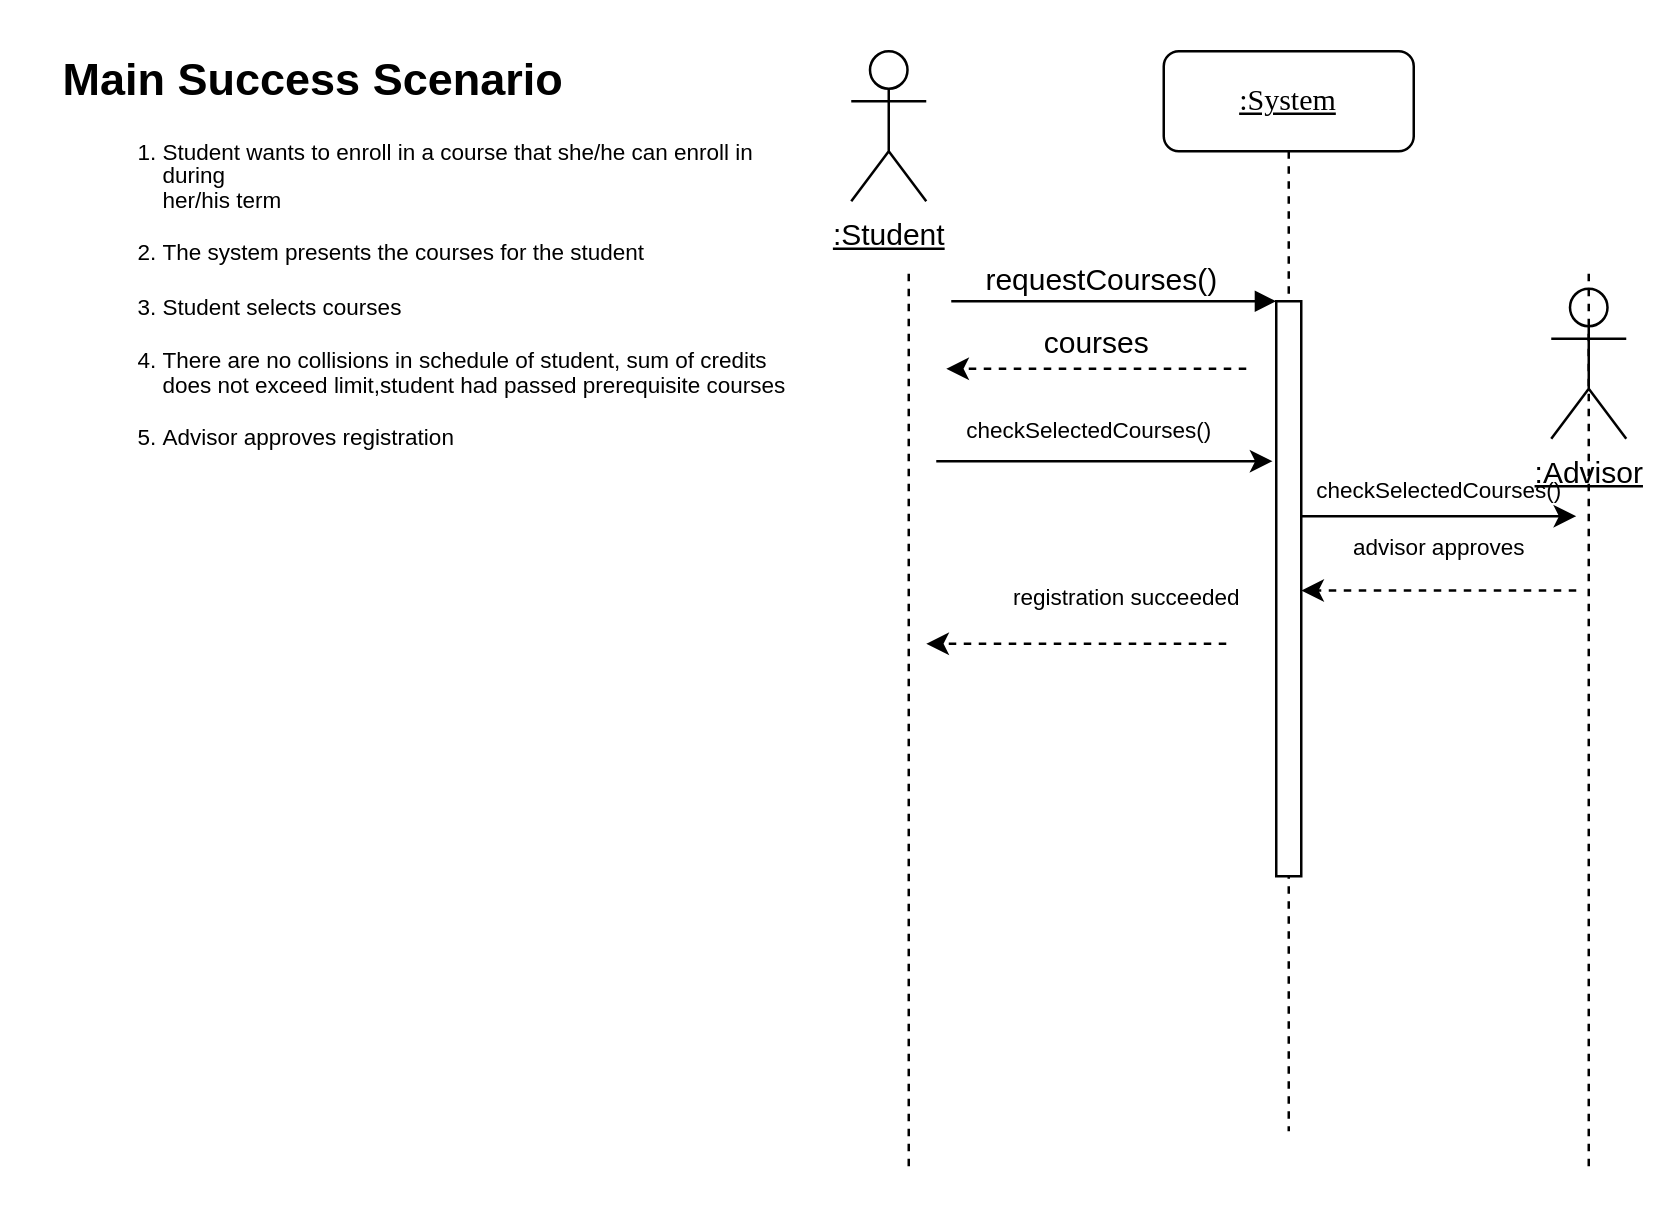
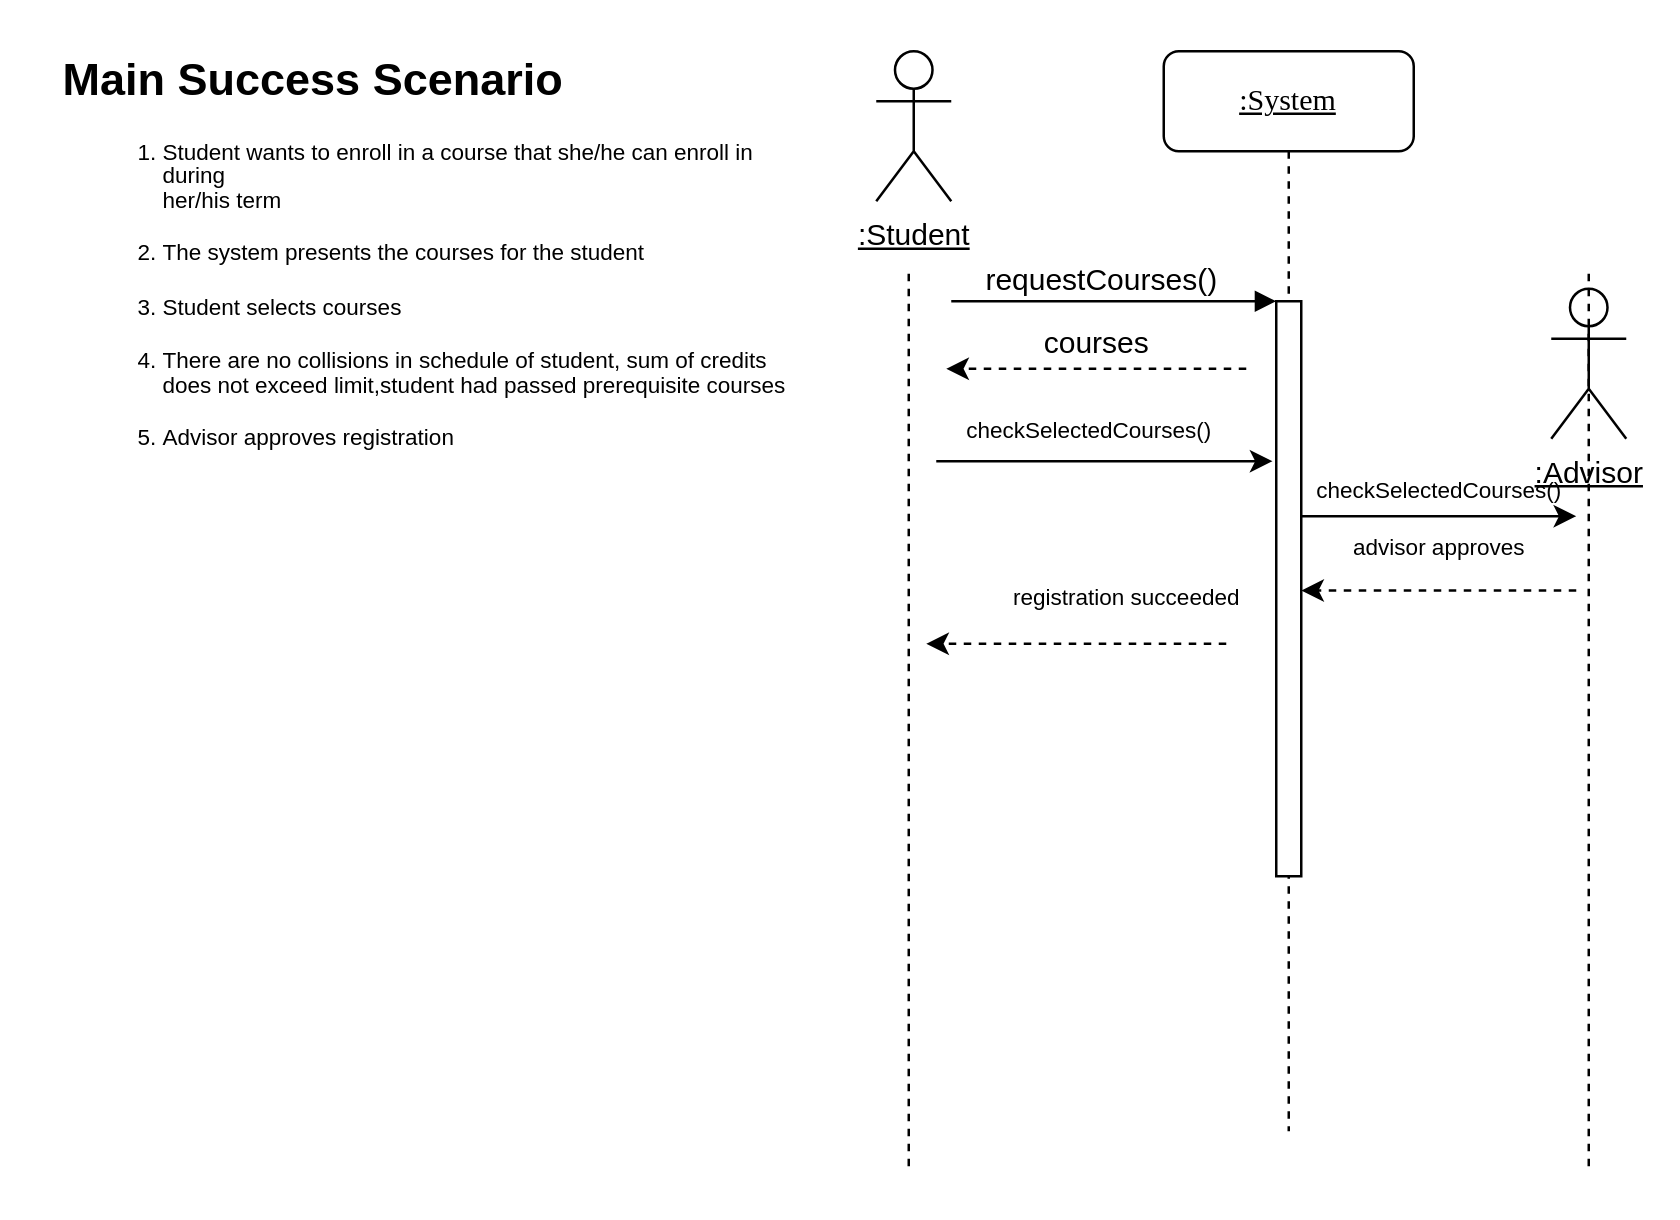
node ":Student": moved (889, 126) -> (914, 126)
